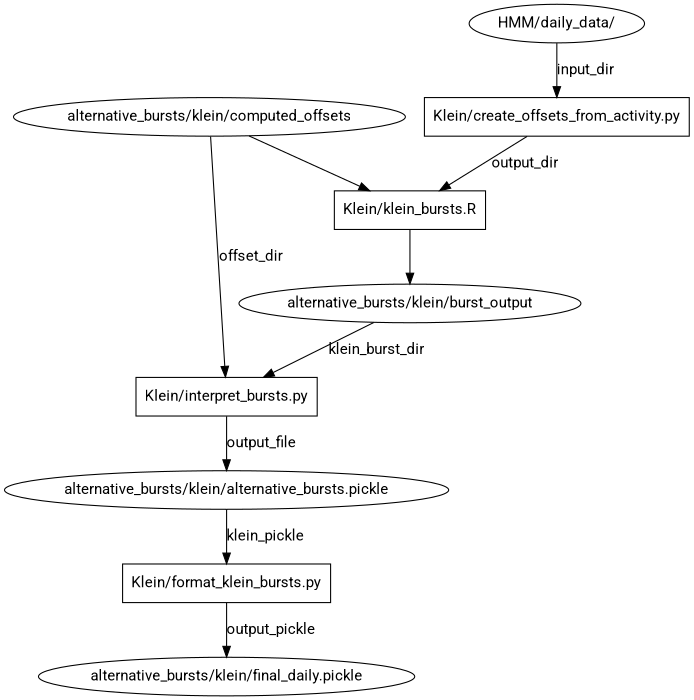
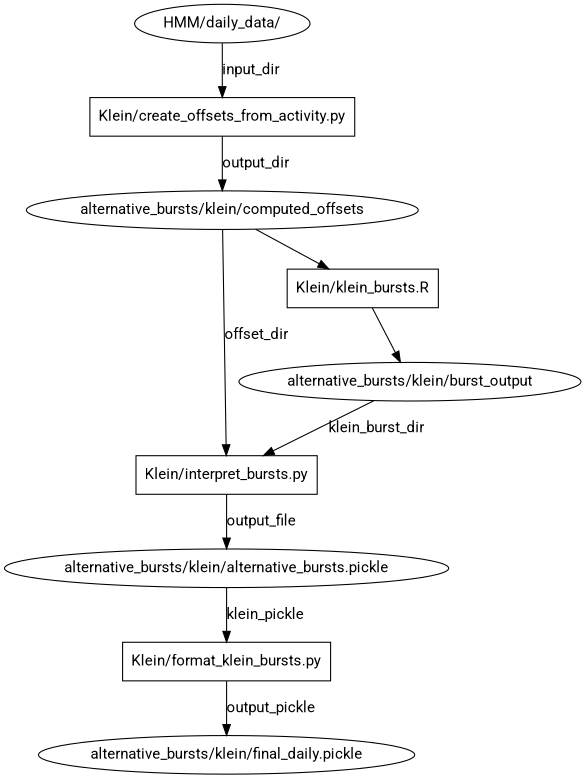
edge "Klein/create_offsets_from_activity.py" -> "Klein/klein_bursts.R": now "Klein/create_offsets_from_activity.py" -> "alternative_bursts/klein/computed_offsets"
